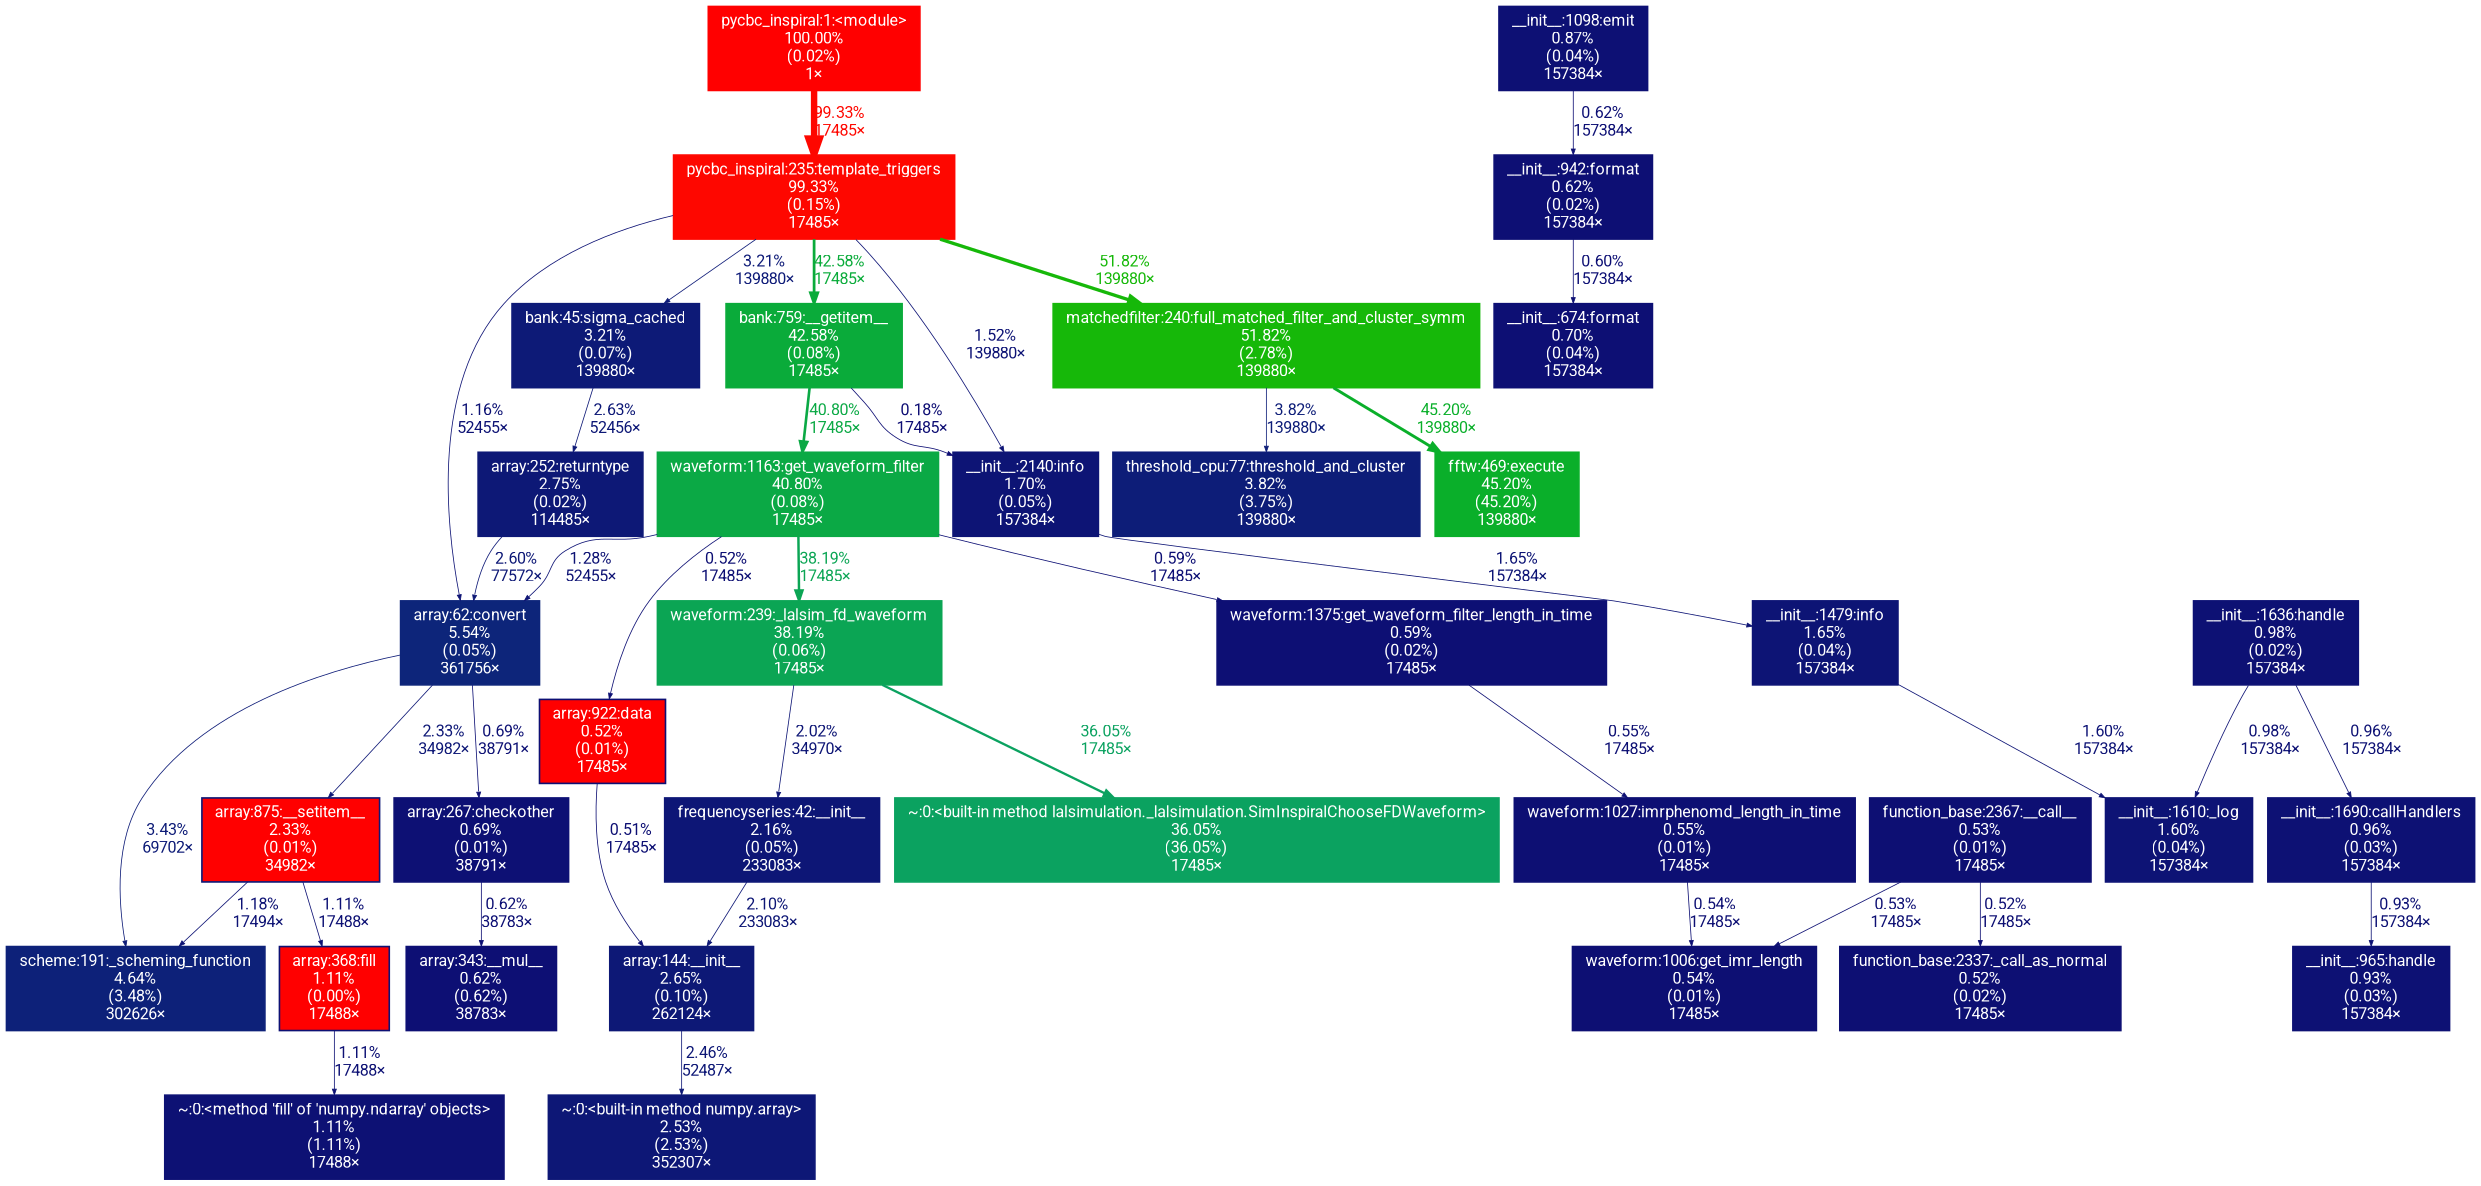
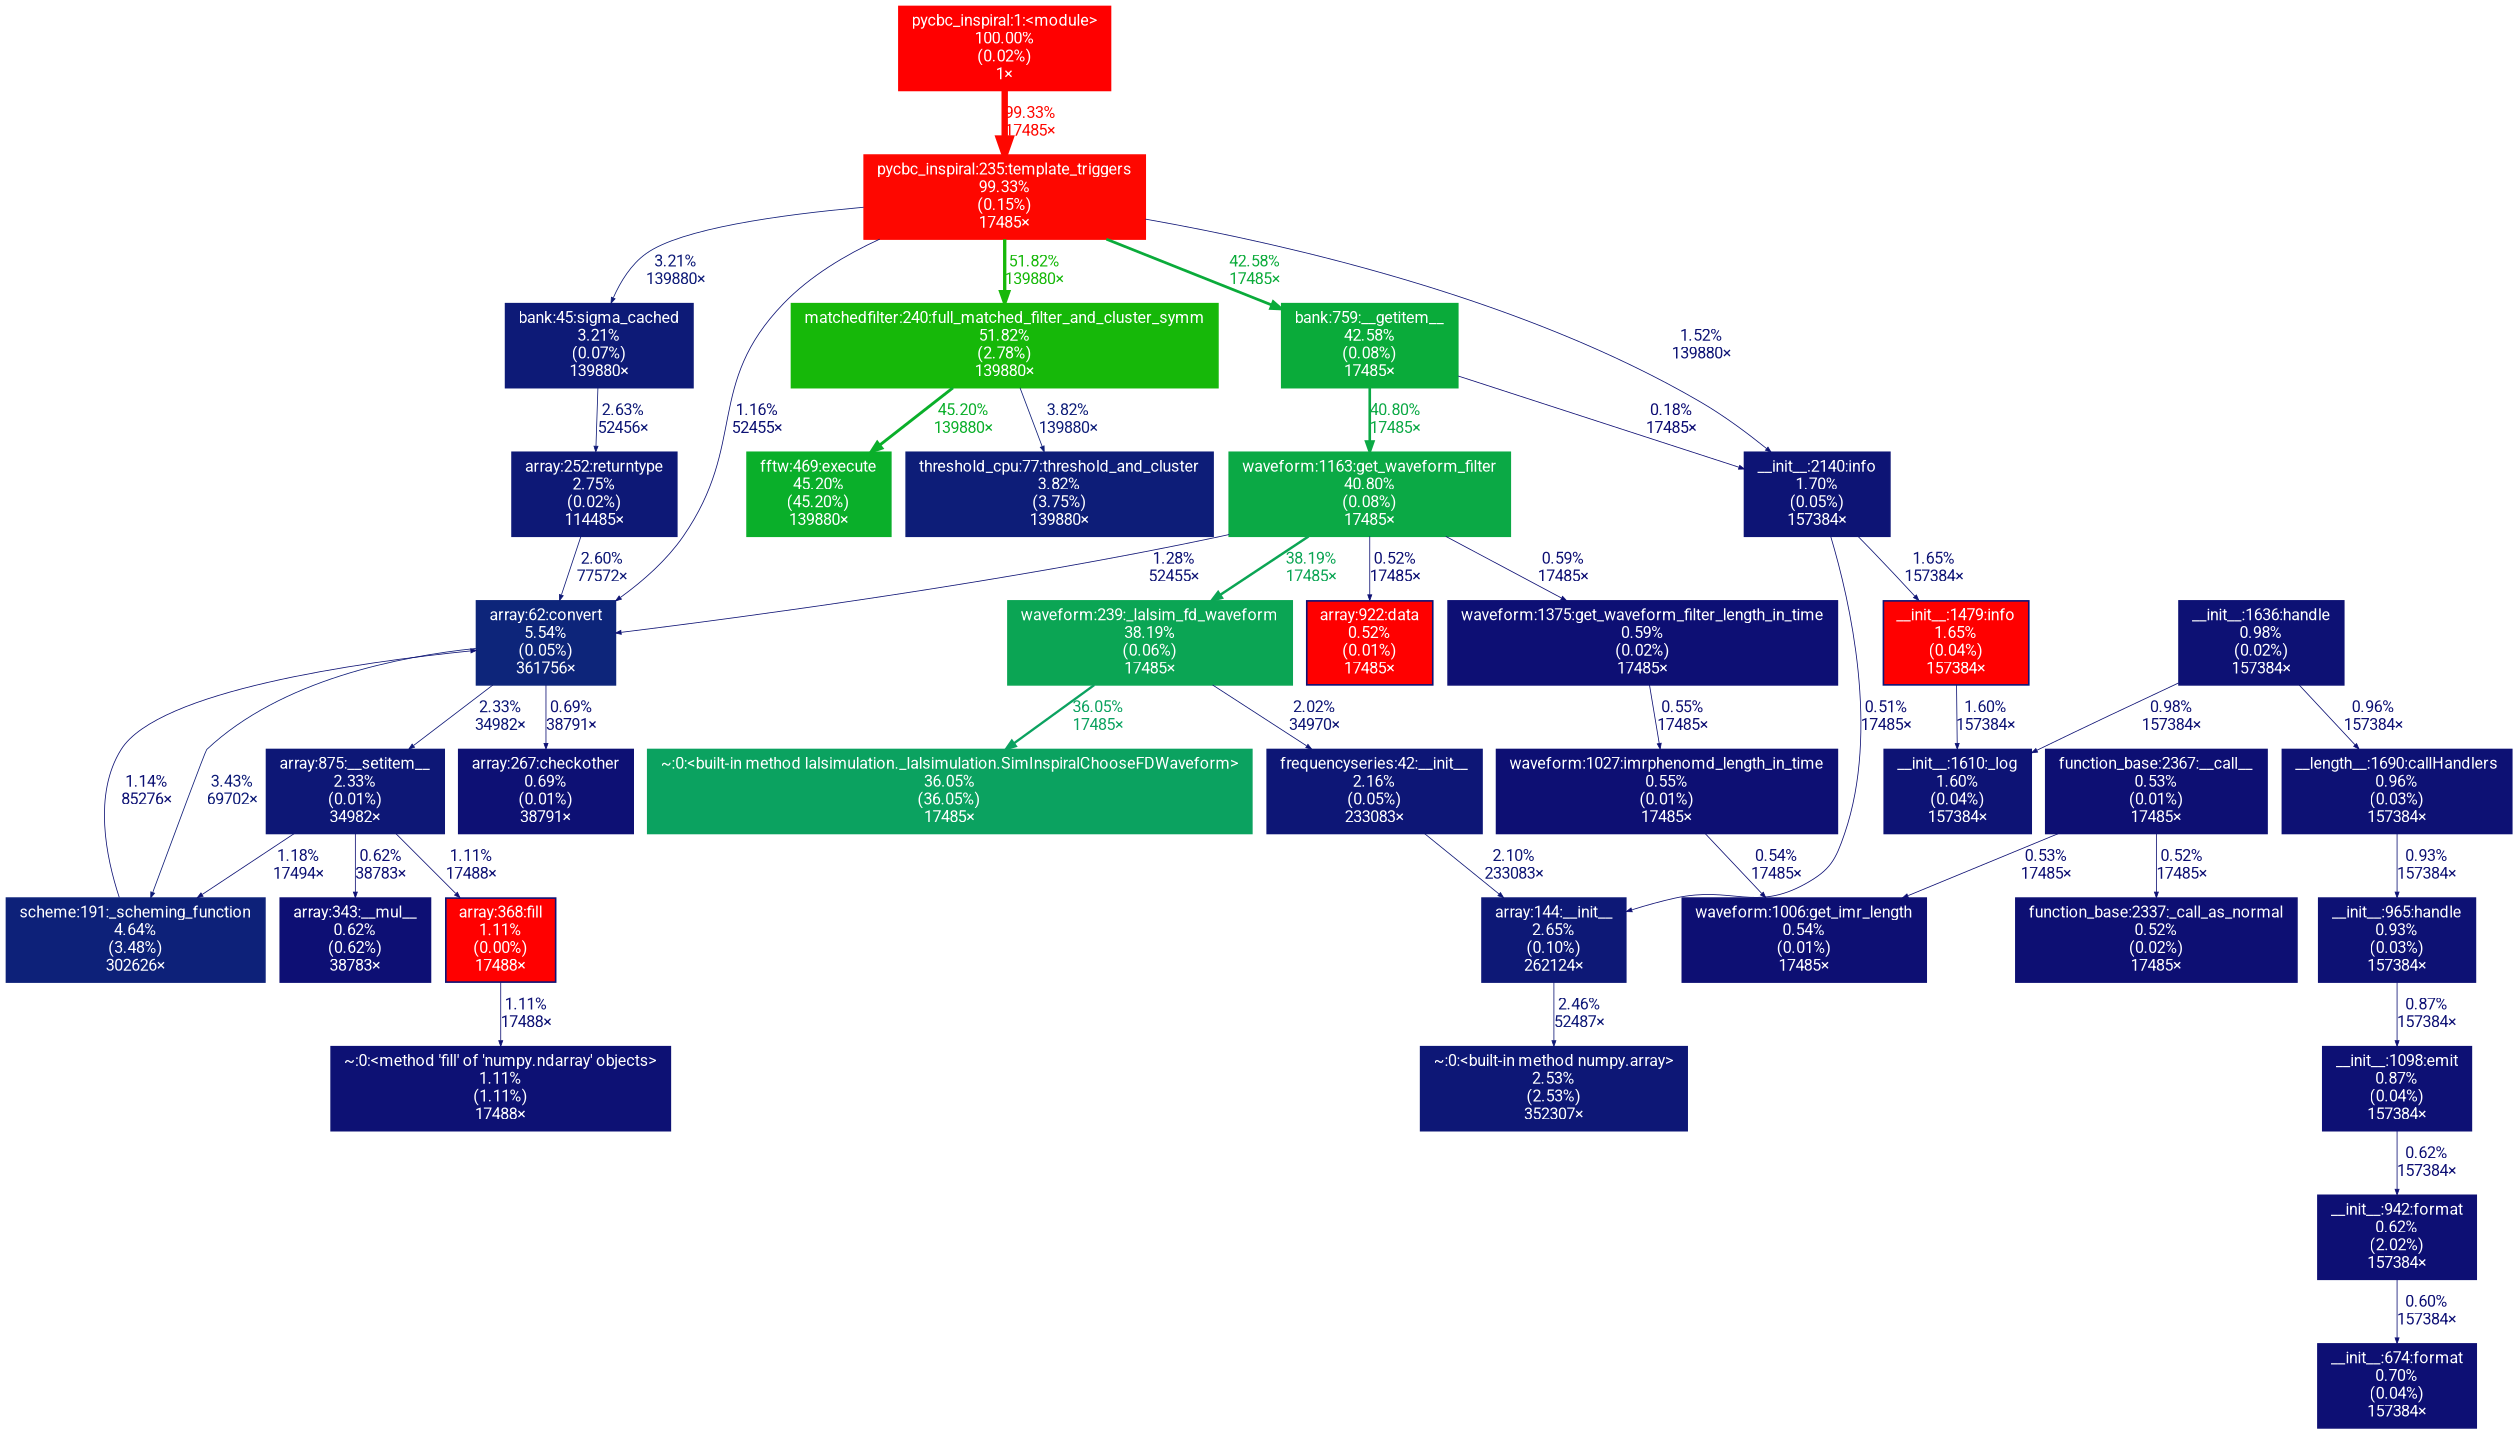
node "__init__:942:format 0.62% (0.02%) 157384×": label "__init__:942:format 0.62% (0.02%) 157384×" -> "__init__:942:format 0.62% (2.02%) 157384×"
node "__init__:1479:info 1.65% (0.04%) 157384×": fillcolor #0d1475 -> #ff0000
edge "scheme:191:_scheming_function 4.64% (3.48%) 302626×" -> "array:62:convert 5.54% (0.05%) 361756×": added, label "1.14% 85276×"
node "array:875:__setitem__ 2.33% (0.01%) 34982×": fillcolor #ff0000 -> #0d1776
node "__init__:1690:callHandlers 0.96% (0.03%) 157384×": label "__init__:1690:callHandlers 0.96% (0.03%) 157384×" -> "__length__:1690:callHandlers 0.96% (0.03%) 157384×"
edge "array:922:data 0.52% (0.01%) 17485×" -> "array:144:__init__ 2.65% (0.10%) 262124×": now "__init__:2140:info 1.70% (0.05%) 157384×" -> "array:144:__init__ 2.65% (0.10%) 262124×"
edge "array:267:checkother 0.69% (0.01%) 38791×" -> "array:343:__mul__ 0.62% (0.62%) 38783×": now "array:875:__setitem__ 2.33% (0.01%) 34982×" -> "array:343:__mul__ 0.62% (0.62%) 38783×"
edge "__init__:965:handle 0.93% (0.03%) 157384×" -> "__init__:1098:emit 0.87% (0.04%) 157384×": added, label "0.87% 157384×"
